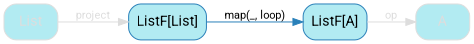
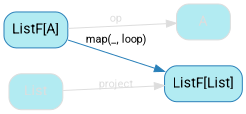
edge "ListF[List]" -> "ListF[A]": reversed
